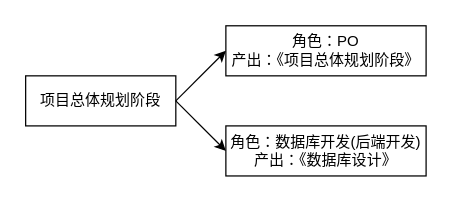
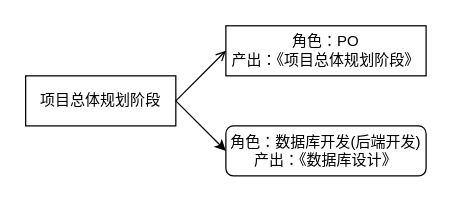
edge "项目总体规划阶段" -> "角色：PO 产出：《项目总体规划阶段》": arrowhead classic -> open
node "角色：数据库开发(后端开发) 产出：《数据库设计》": shape rectangle -> rounded rectangle
